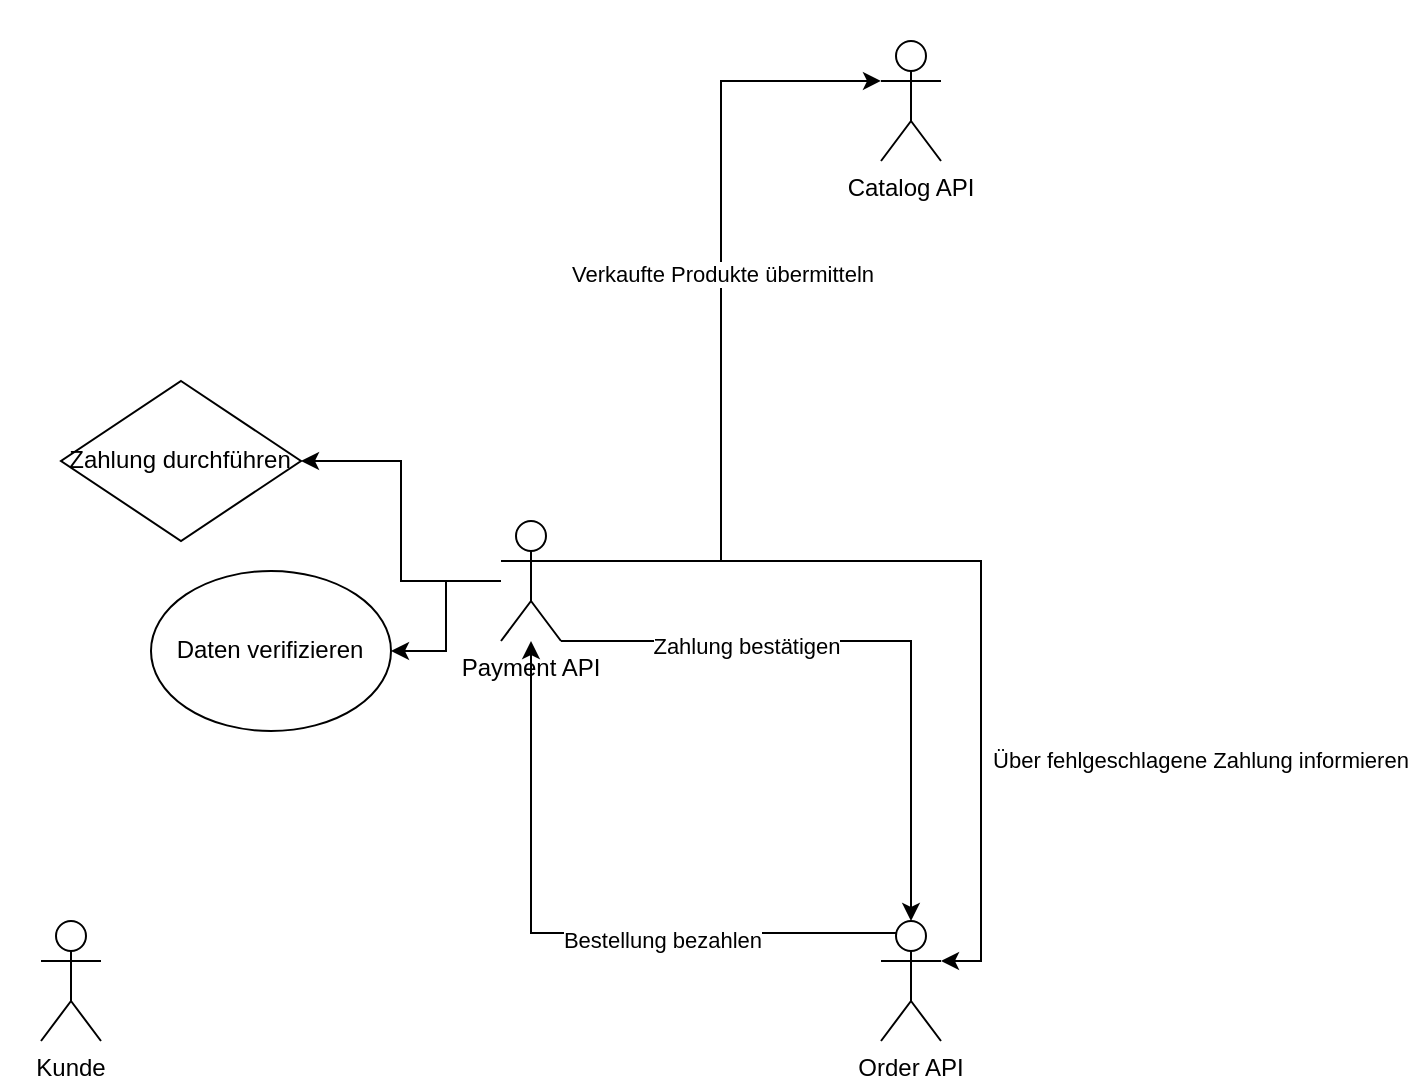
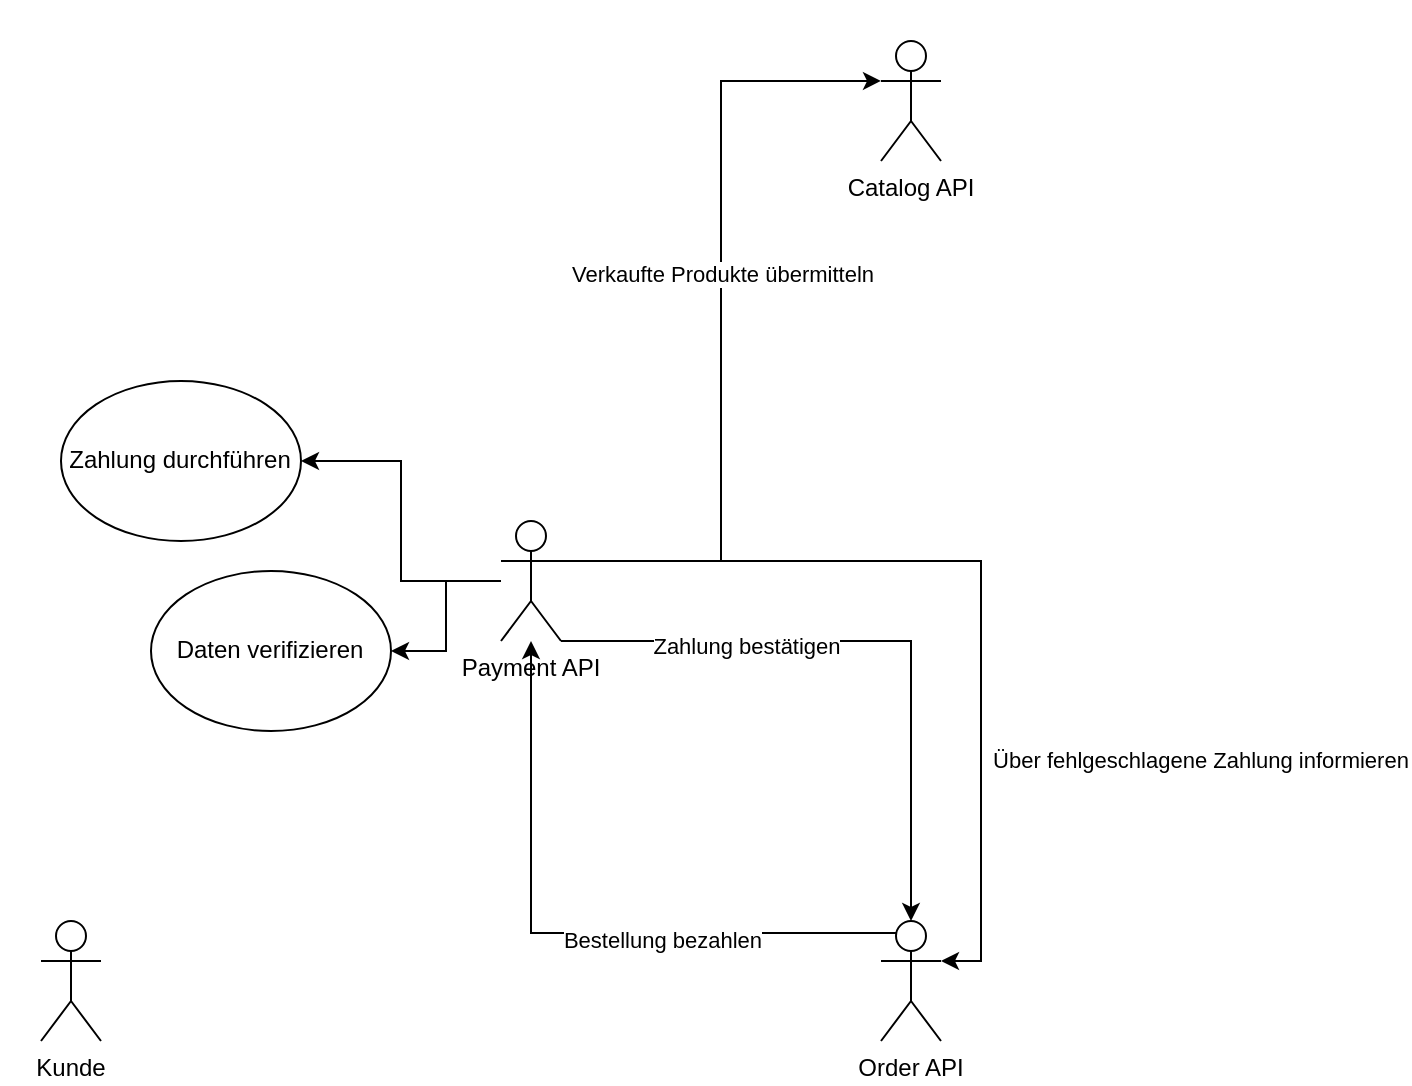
node "Zahlung durchführen": shape diamond -> ellipse
